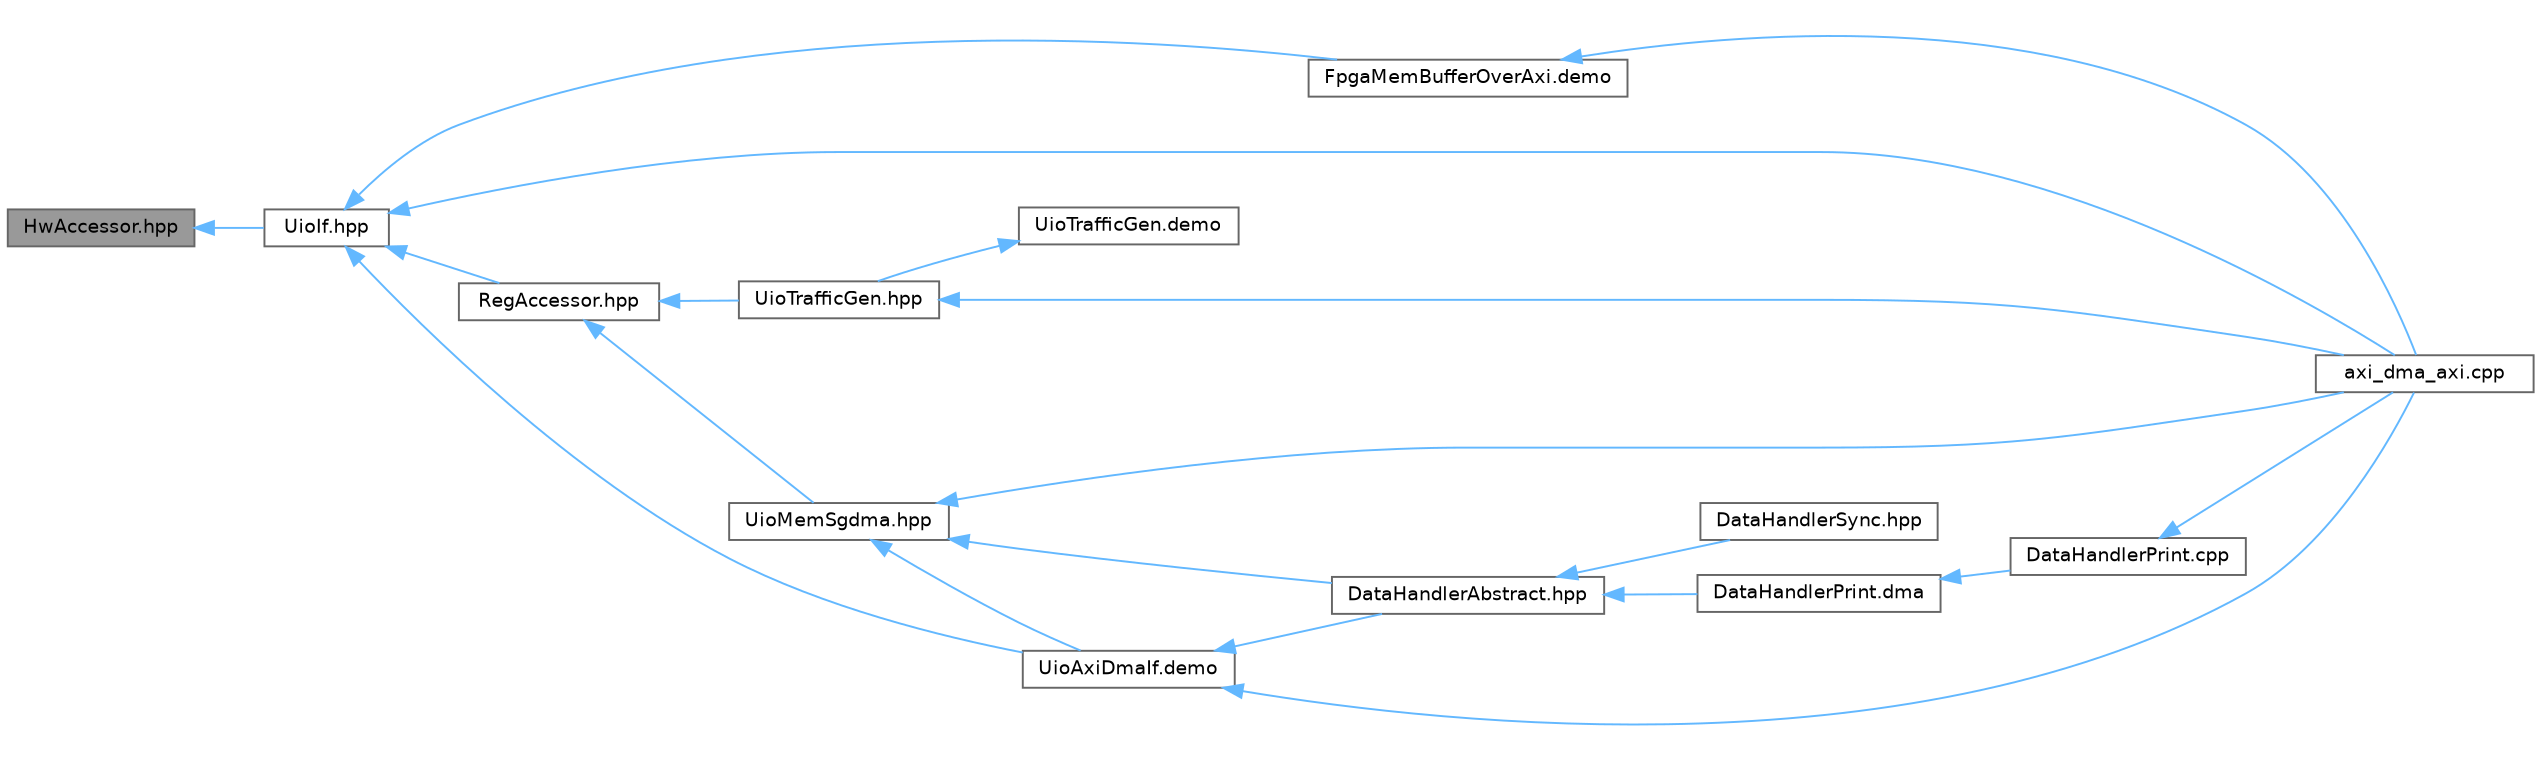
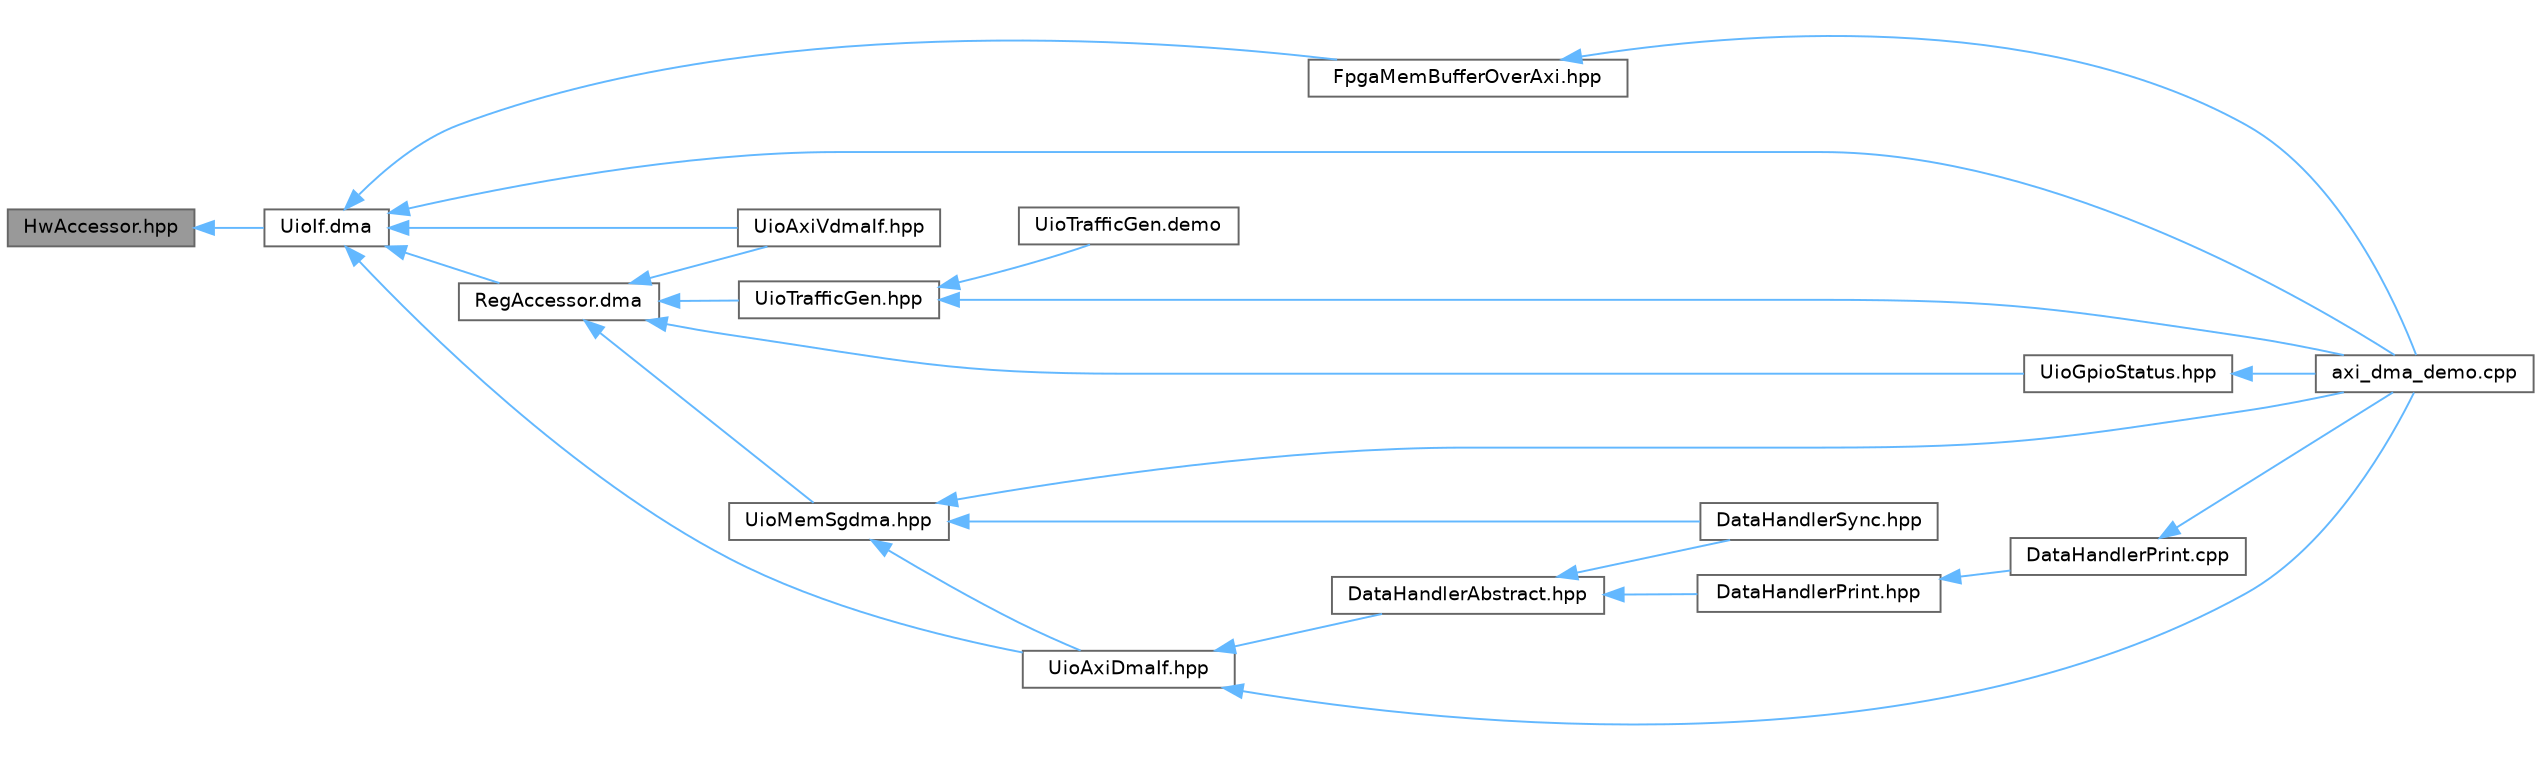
node "FpgaMemBufferOverAxi.demo": label "FpgaMemBufferOverAxi.demo" -> "FpgaMemBufferOverAxi.hpp"
node "UioIf.hpp": label "UioIf.hpp" -> "UioIf.dma"
node "UioAxiVdmaIf.hpp": added
edge "UioTrafficGen.hpp" -> "UioTrafficGen.demo": reversed
node "RegAccessor.hpp": label "RegAccessor.hpp" -> "RegAccessor.dma"
node "UioGpioStatus.hpp": added
node "axi_dma_axi.cpp": label "axi_dma_axi.cpp" -> "axi_dma_demo.cpp"
edge "DataHandlerAbstract.hpp" -> "UioMemSgdma.hpp": now "DataHandlerSync.hpp" -> "UioMemSgdma.hpp"
node "DataHandlerPrint.dma": label "DataHandlerPrint.dma" -> "DataHandlerPrint.hpp"
node "UioAxiDmaIf.demo": label "UioAxiDmaIf.demo" -> "UioAxiDmaIf.hpp"
